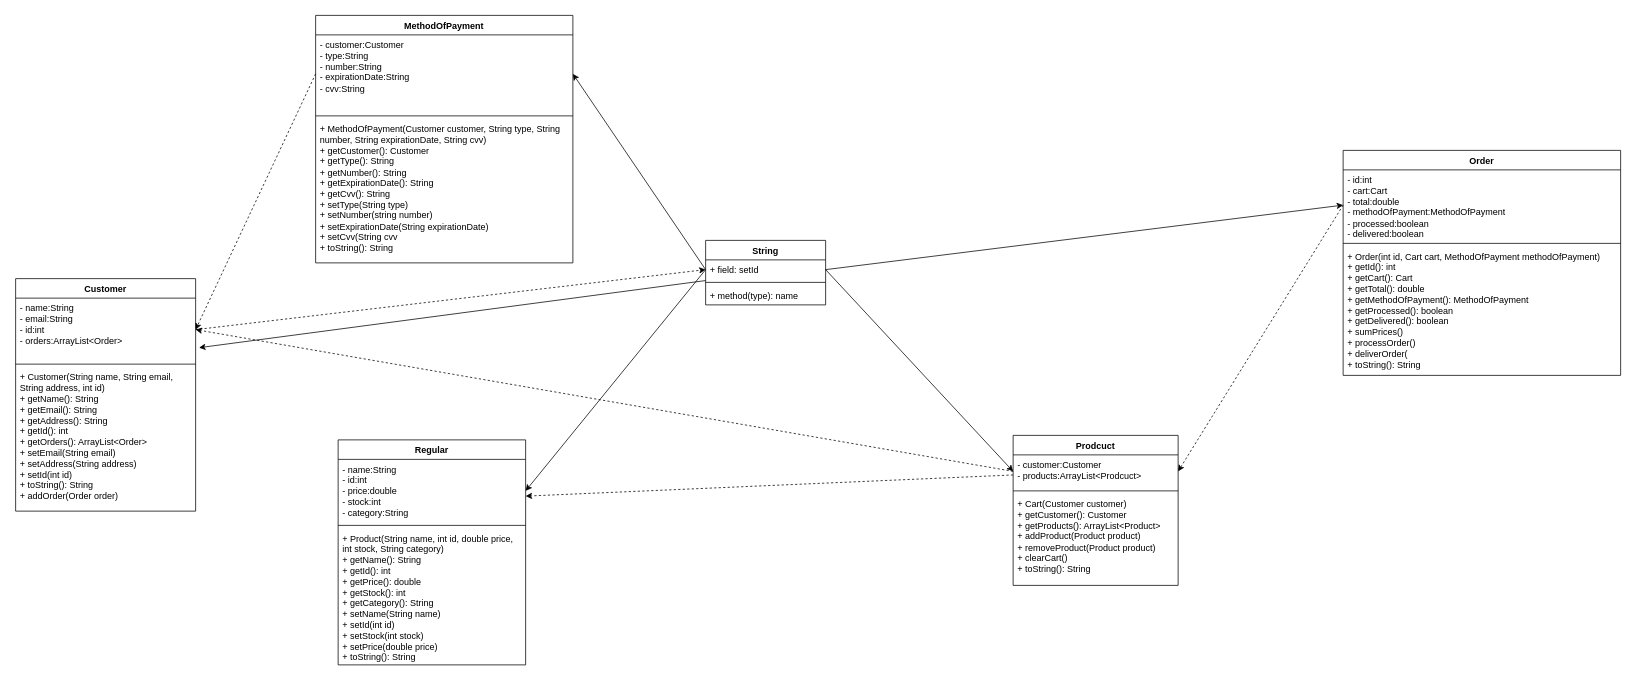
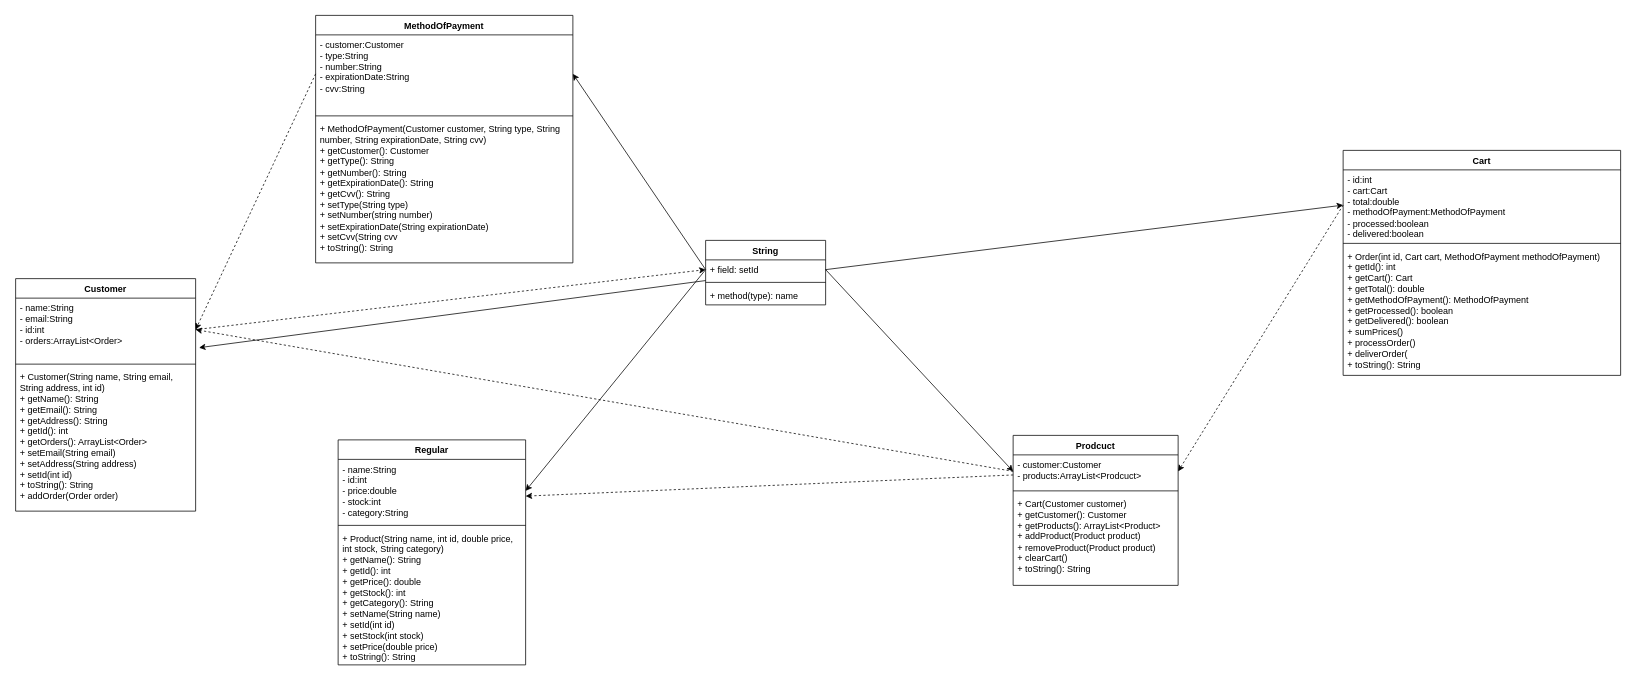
node "Order": label "Order" -> "Cart"
